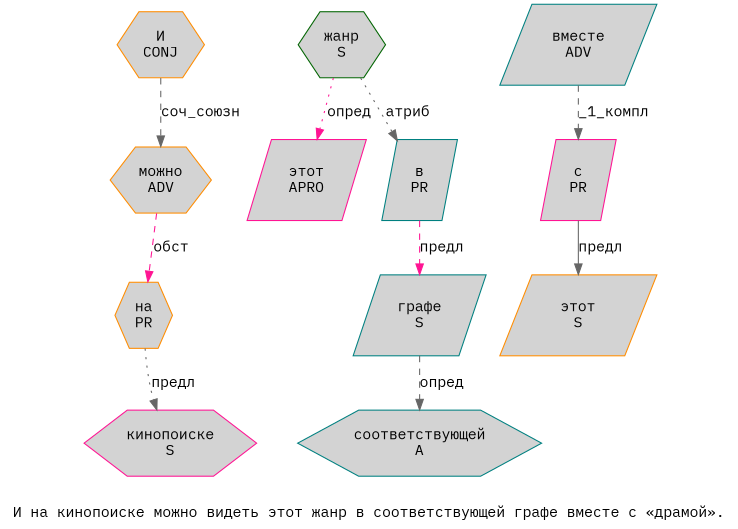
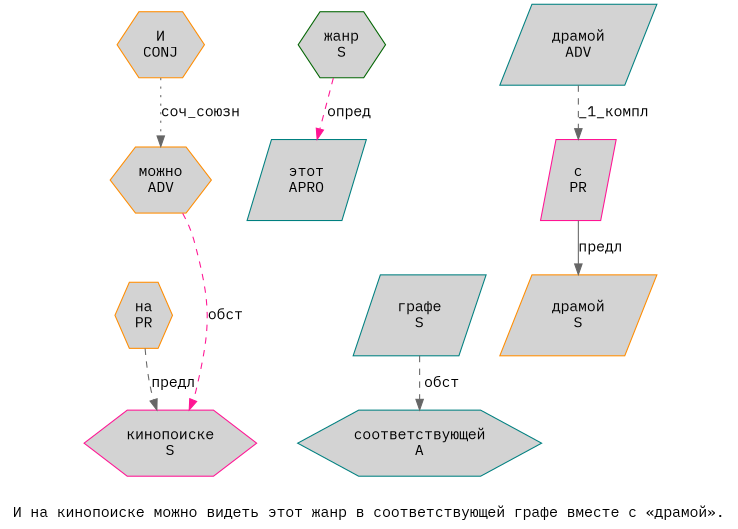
node "вместе ADV": label "вместе ADV" -> "драмой ADV"
edge "жанр S" -> "этот APRO": style dotted -> dashed
edge "И CONJ" -> "можно ADV": style dashed -> dotted
node "этот APRO": color deeppink -> teal
node "в PR": removed
edge "можно ADV" -> "на PR": now "можно ADV" -> "кинопоиске S"
node "этот S": label "этот S" -> "драмой S"
edge "на PR" -> "кинопоиске S": style dotted -> dashed
edge "графе S" -> "соответствующей A": label "опред" -> "обст"
